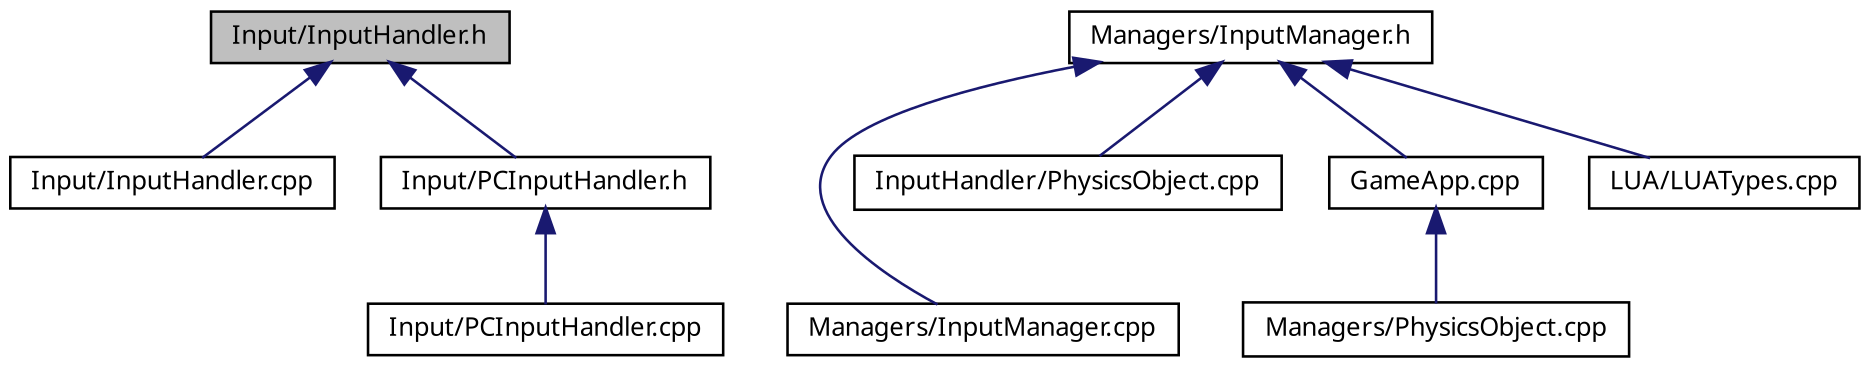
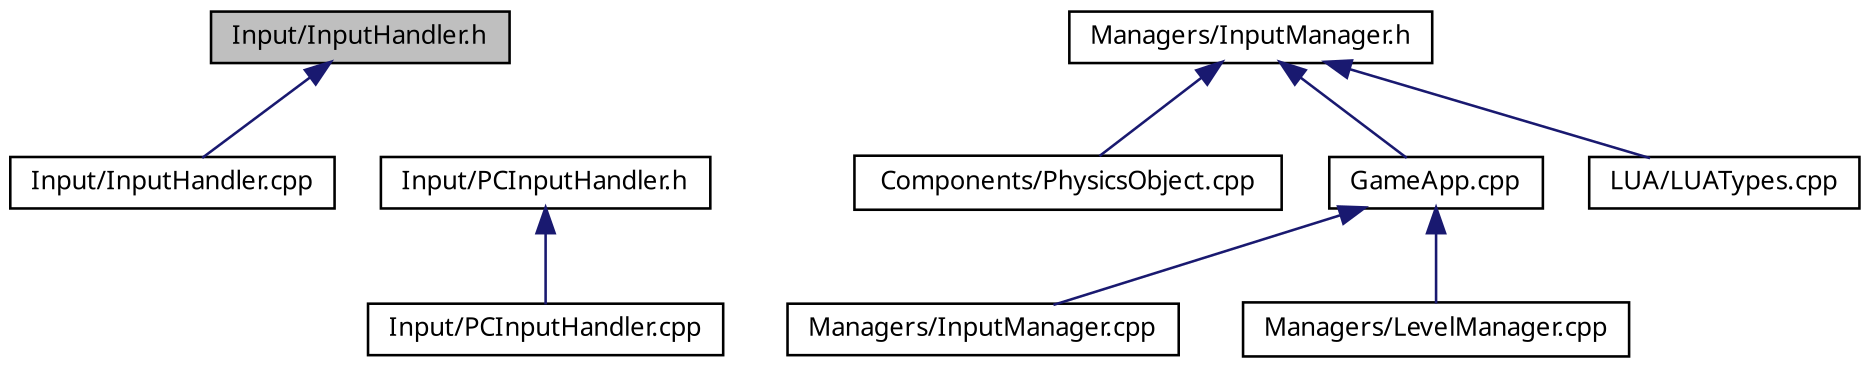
edge "Input/PCInputHandler.h" -> "Input/InputHandler.h": removed
edge "Managers/InputManager.cpp" -> "Managers/InputManager.h": now "Managers/InputManager.cpp" -> "GameApp.cpp"
node "InputHandler/PhysicsObject.cpp": label "InputHandler/PhysicsObject.cpp" -> "Components/PhysicsObject.cpp"
node "Managers/PhysicsObject.cpp": label "Managers/PhysicsObject.cpp" -> "Managers/LevelManager.cpp"
